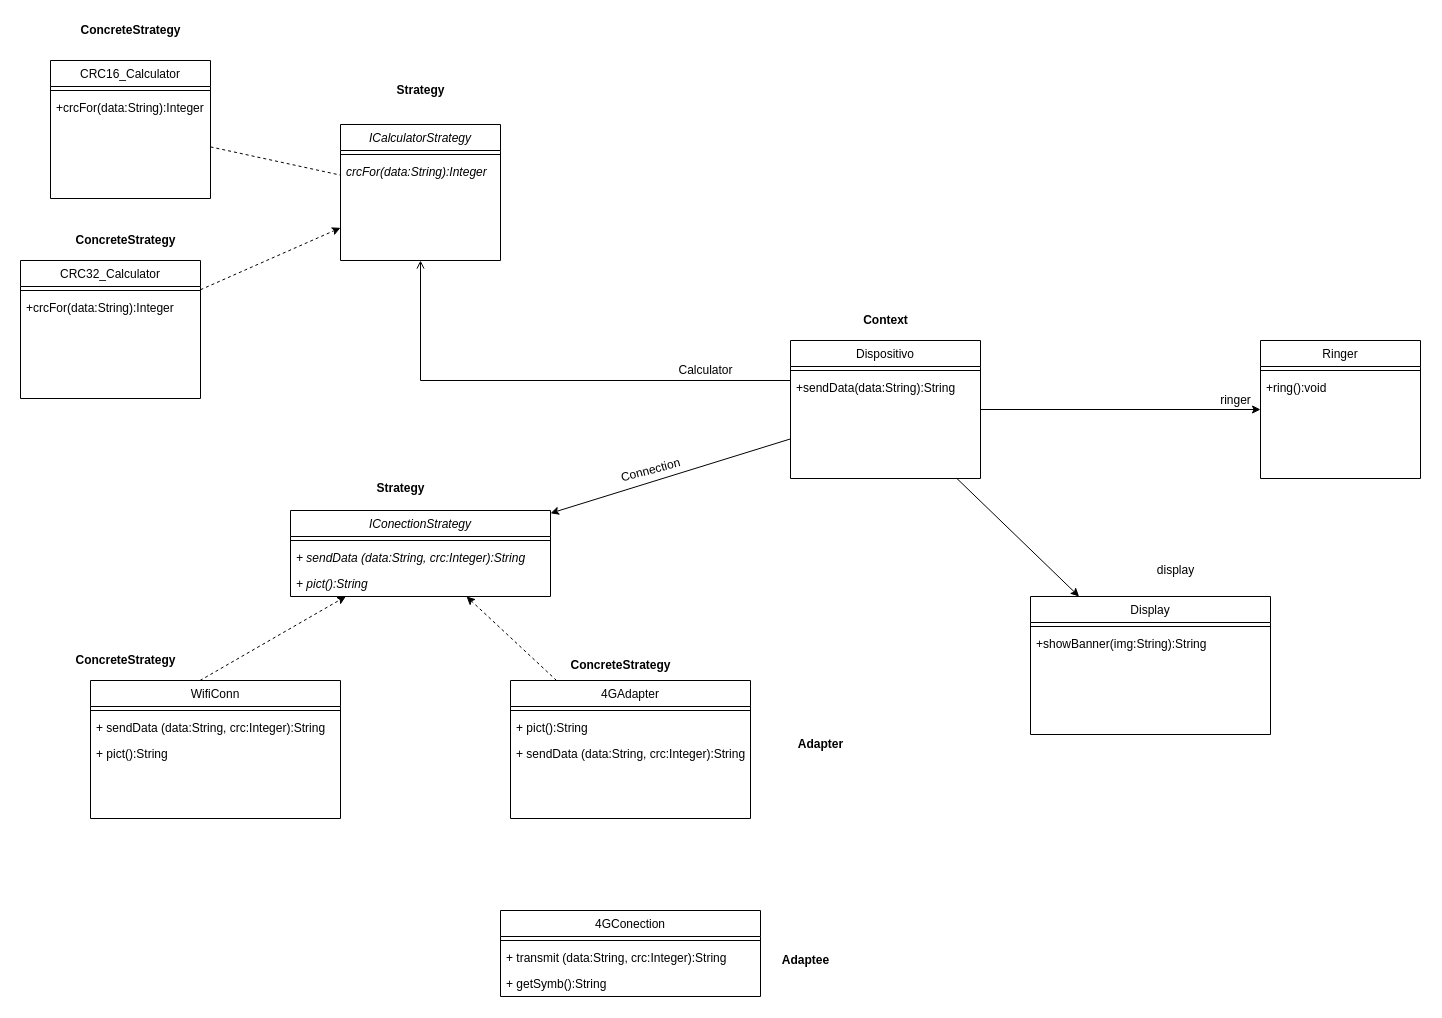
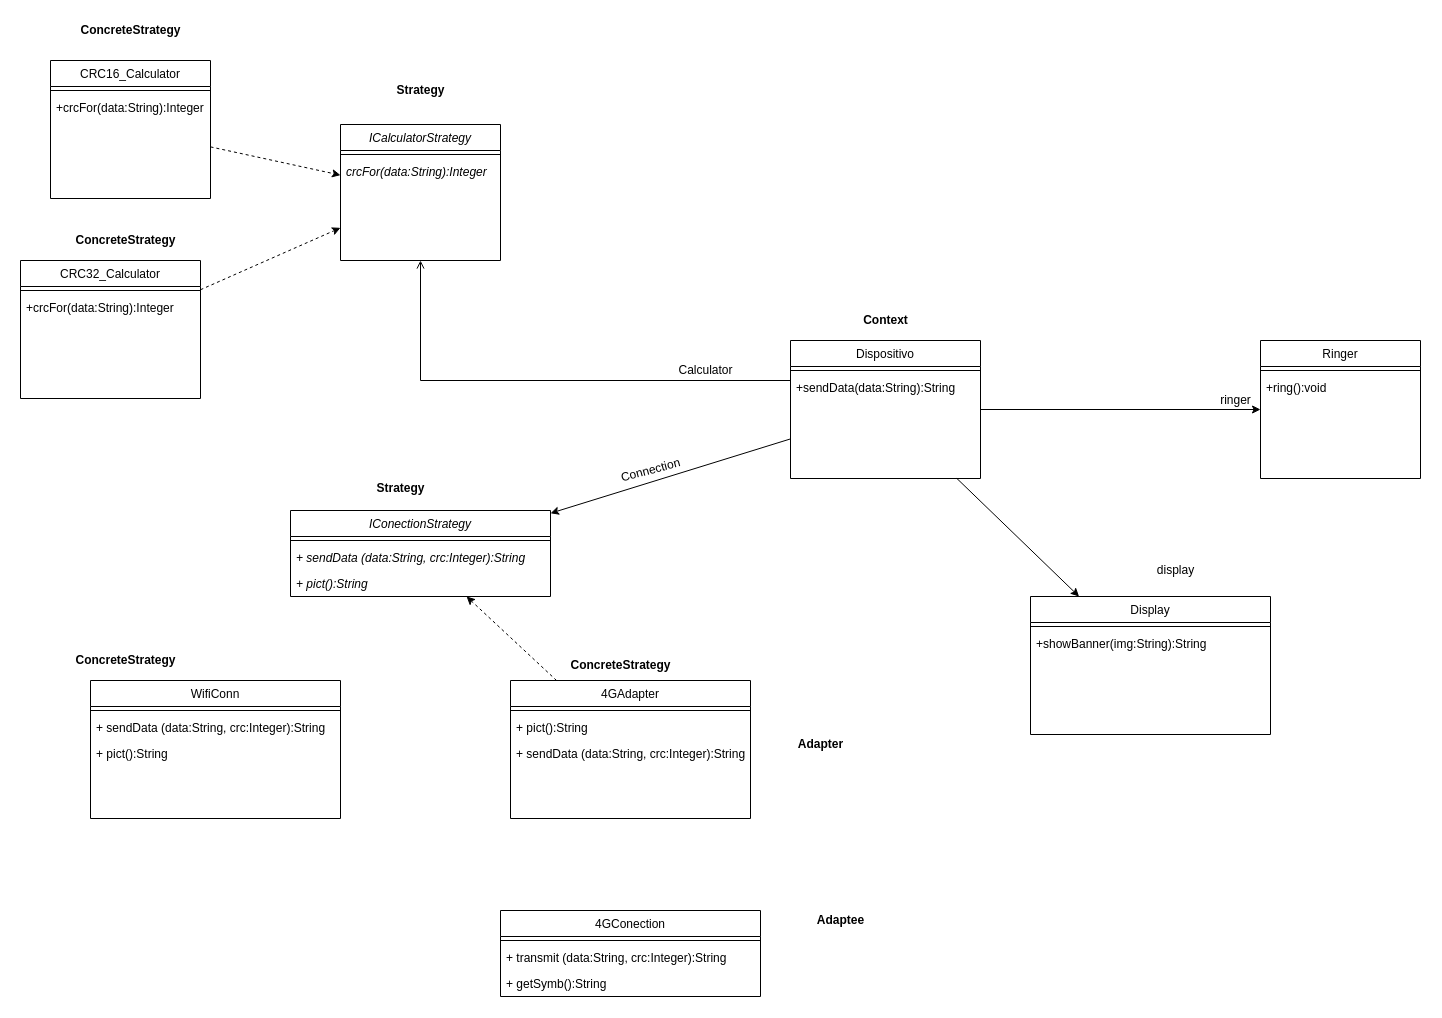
edge "CRC16_Calculator" -- "ICalculatorStrategy": arrowhead none -> classic
edge "WifiConn" -> "IConectionStrategy": removed
node "Adaptee": moved (806, 961) -> (841, 921)
